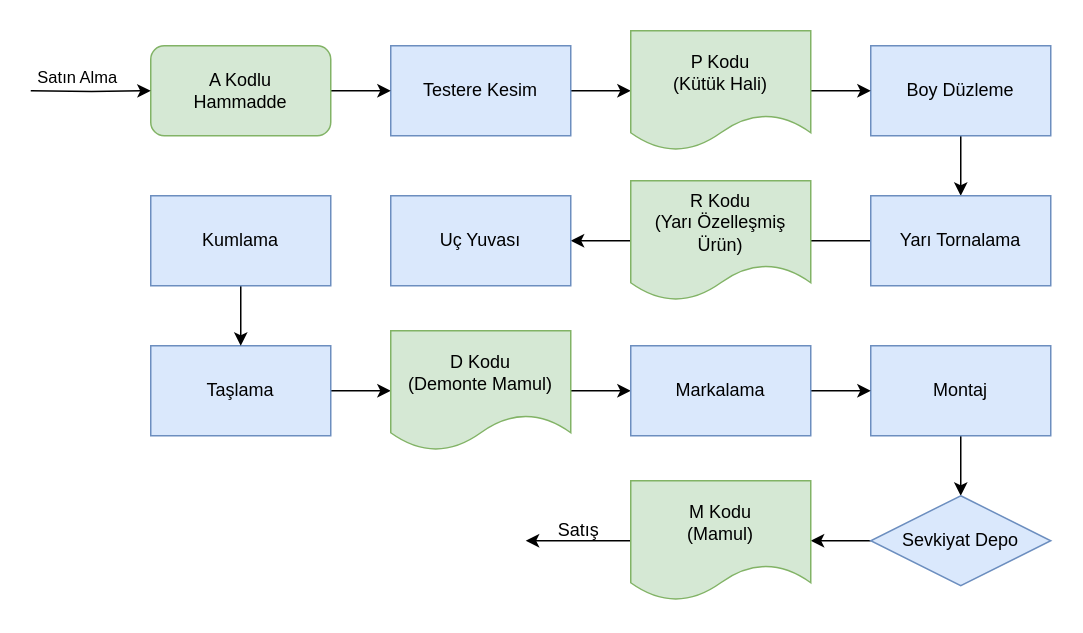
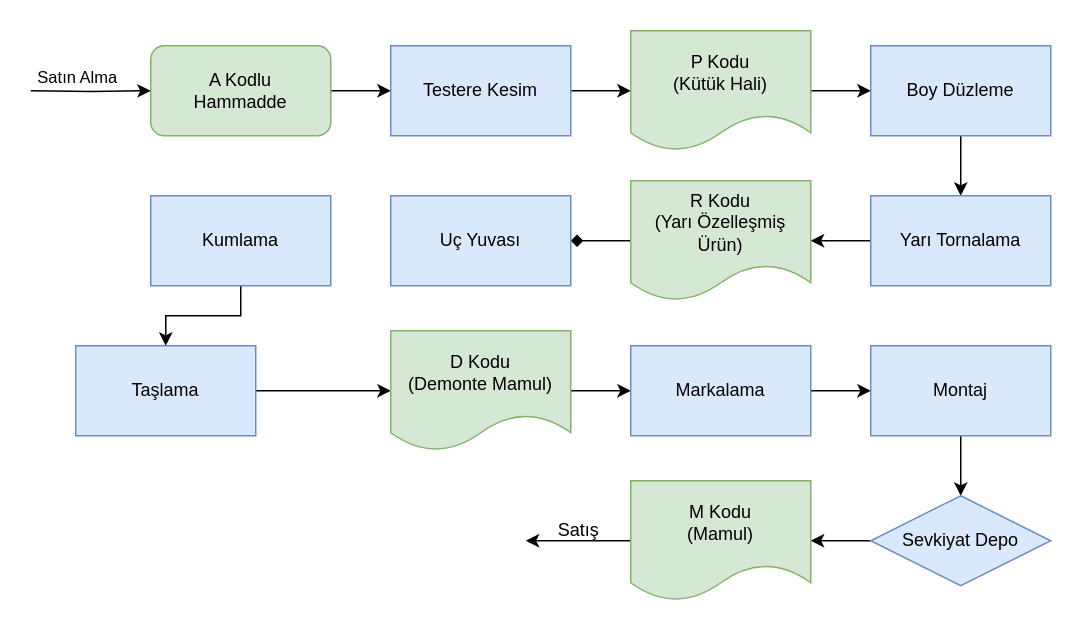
edge "R Kodu (Yarı Özelleşmiş Ürün)" -> "Uç Yuvası": arrowhead classic -> diamond
edge "R Kodu (Yarı Özelleşmiş Ürün)" -- "Yarı Tornalama": arrowhead none -> classic
node "Taşlama": moved (241, 391) -> (166, 391)
